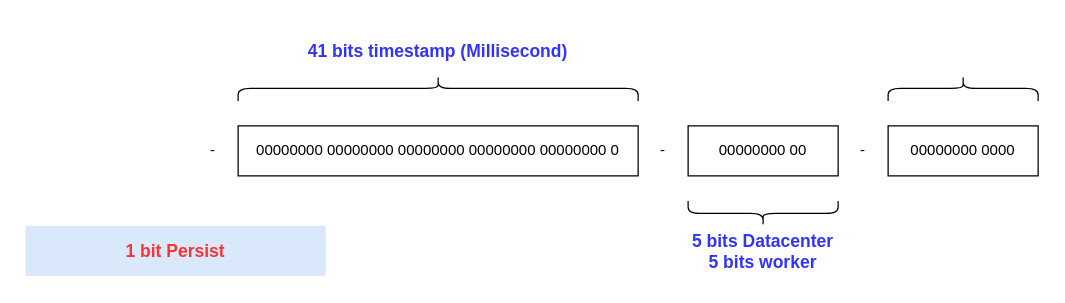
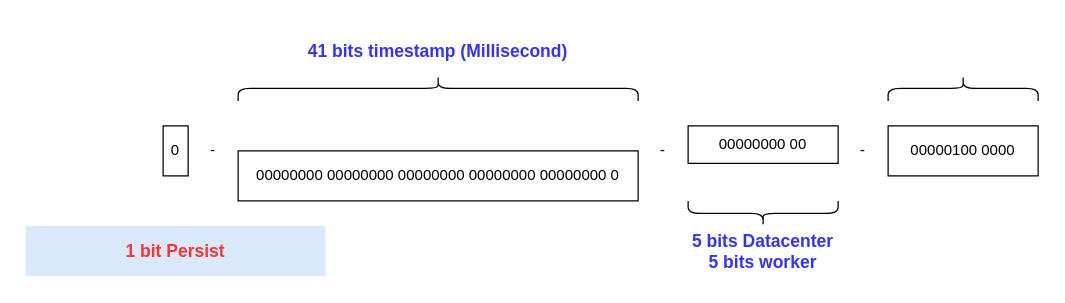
node "0": added
node "00000000 00000000 00000000 00000000 00000000 0": moved (438, 151) -> (438, 176)
node "00000000 00": size 150x50 -> 150x38
node "00000000 0000": label "00000000 0000" -> "00000100 0000"
